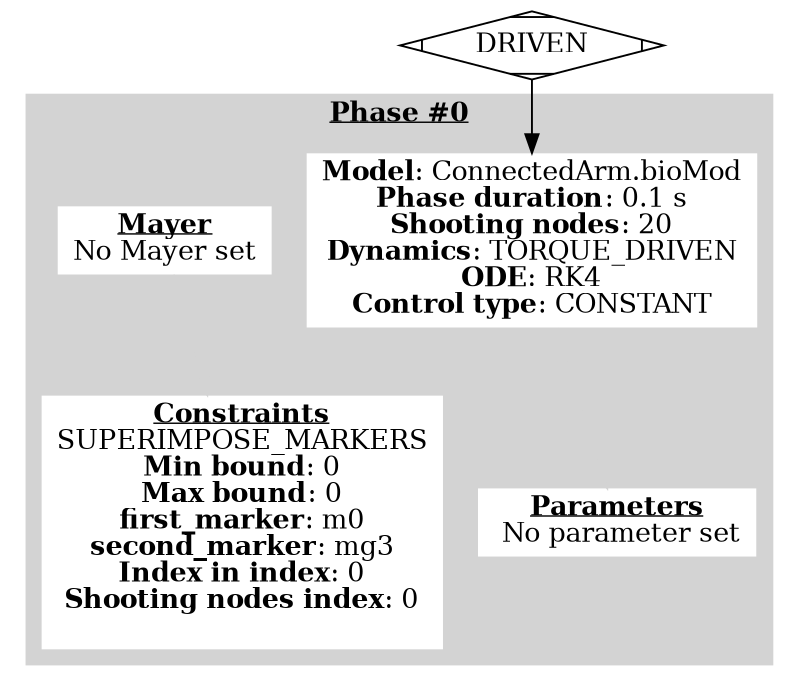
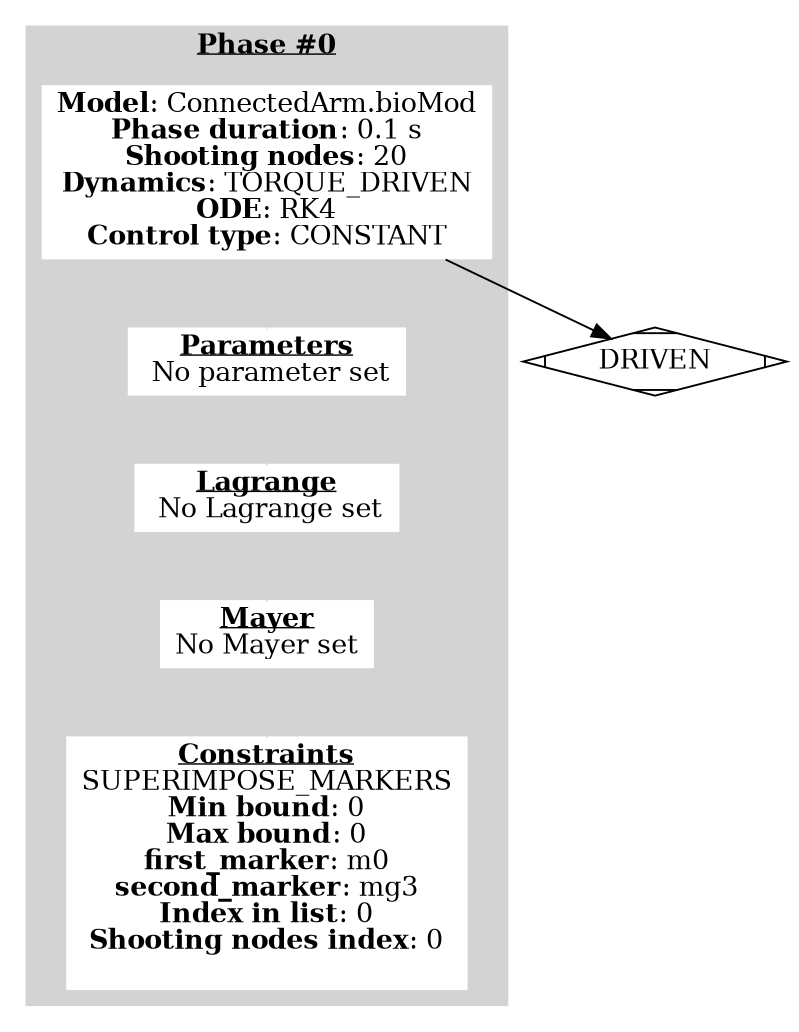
edge "DRIVEN" -> "Model": reversed
node "Lagrange": added
node "Constraints": text "Index in index" -> "Index in list"
